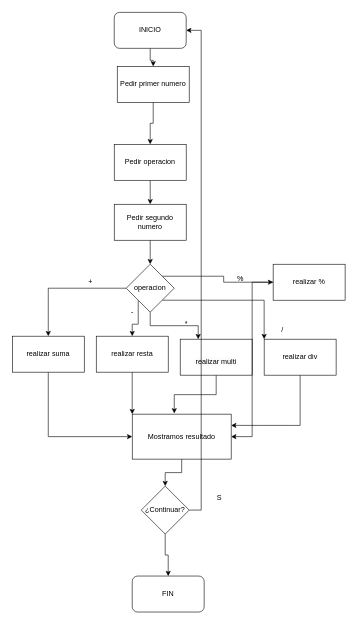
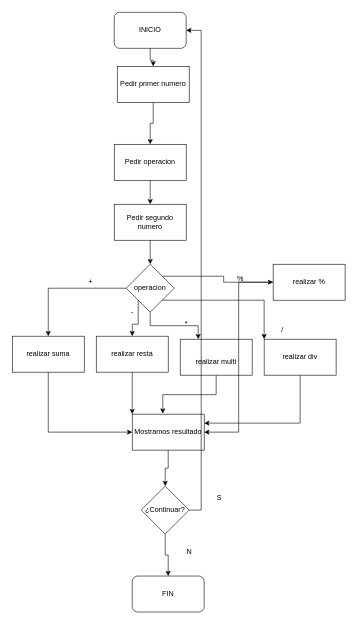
node "Mostramos resultado": size 99x45 -> 72x36
node "N": added
